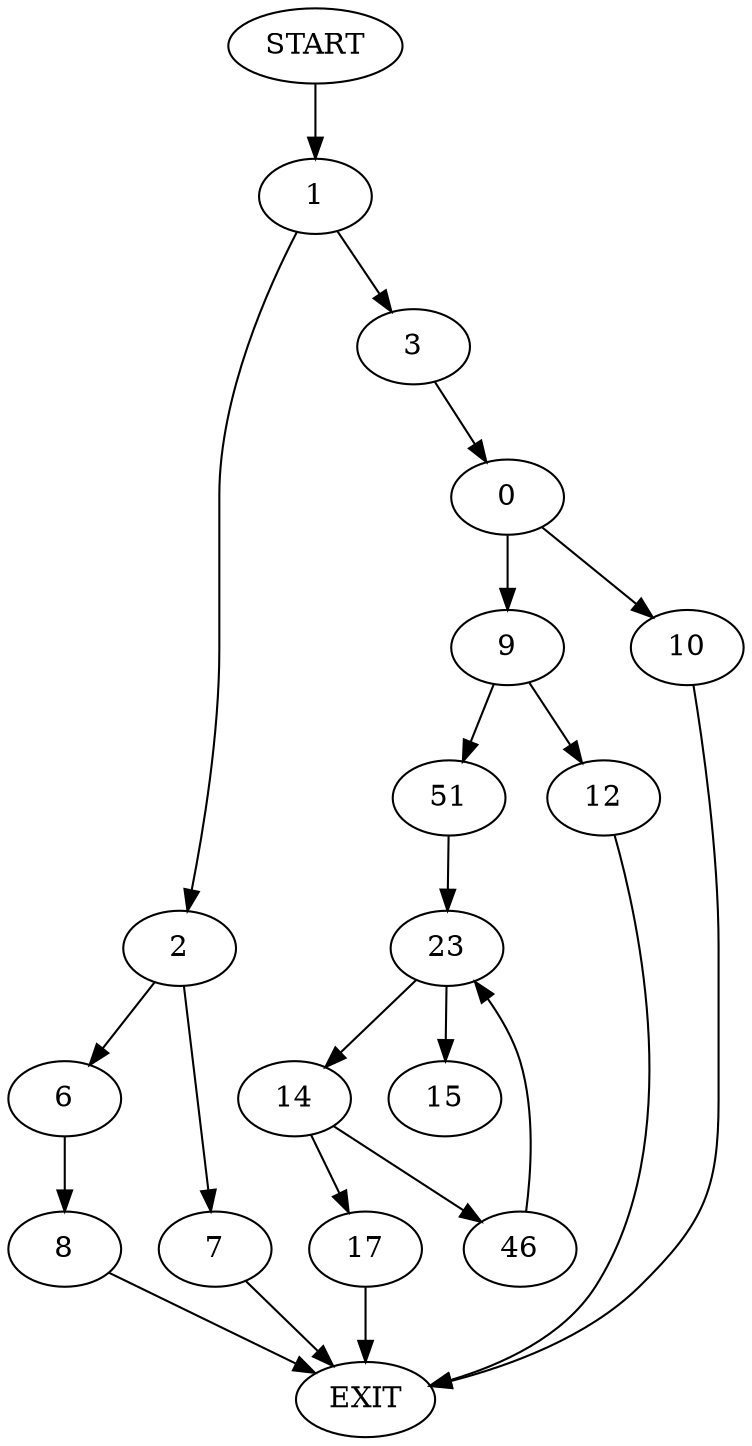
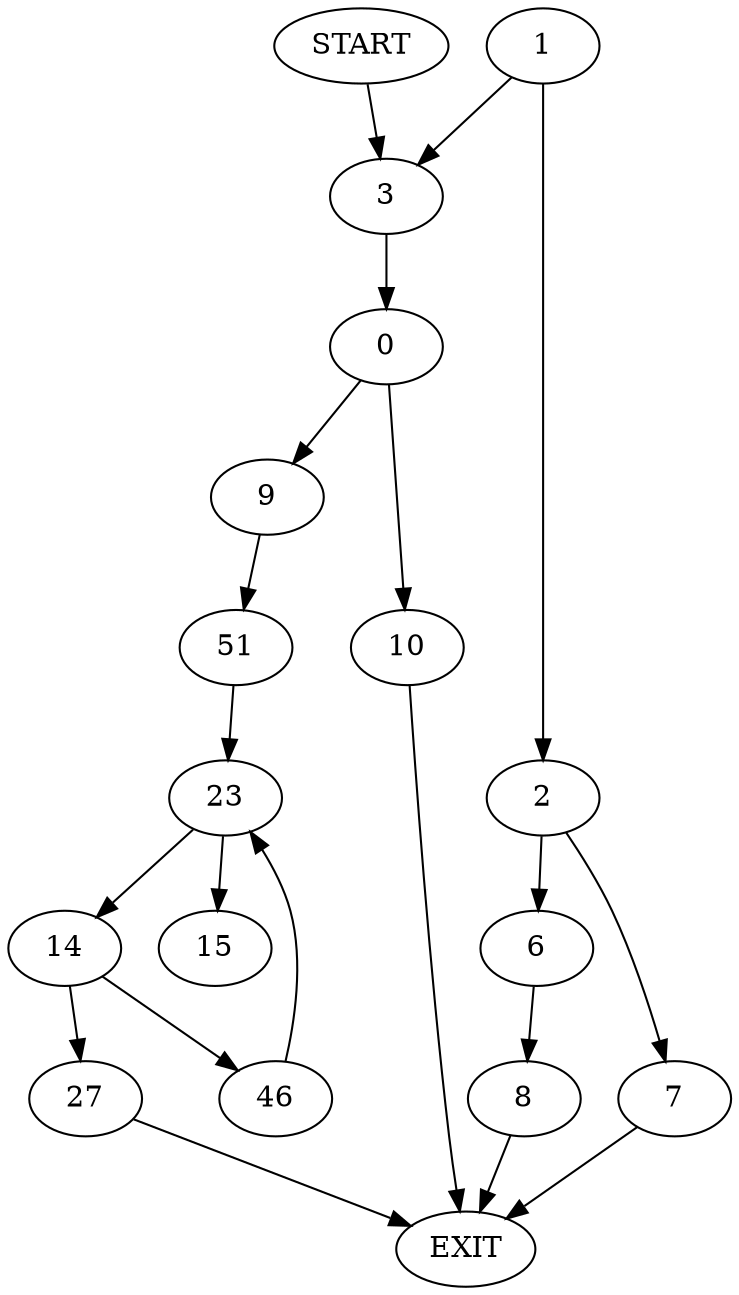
edge "START" -> "1": now "START" -> "3"
node "12": removed
node "17": label "17" -> "27"
